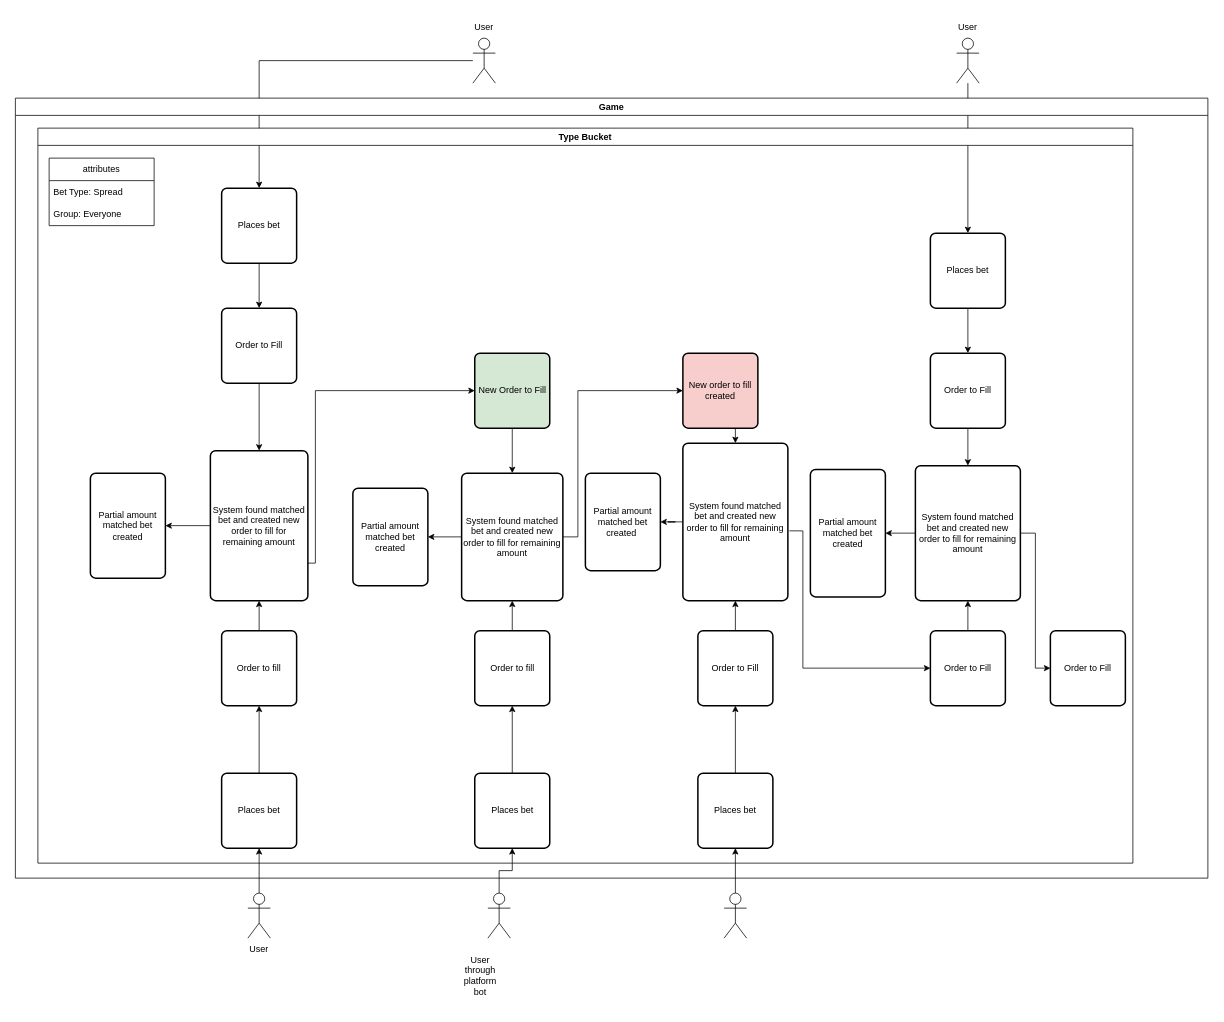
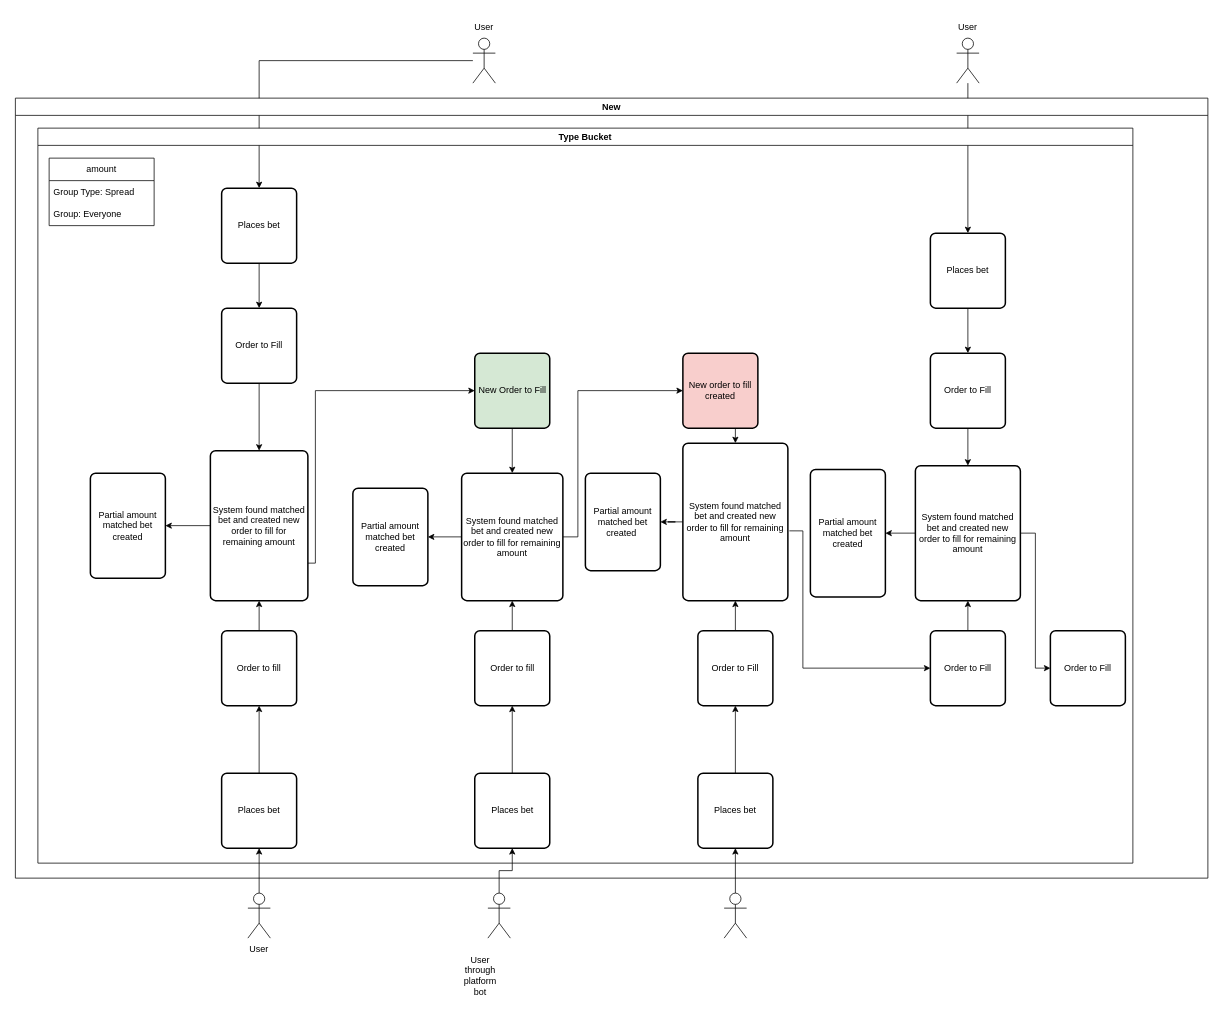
node "Game": label "Game" -> "New"
node "attributes": label "attributes" -> "amount"
node "Bet Type: Spread": label "Bet Type: Spread" -> "Group Type: Spread"
